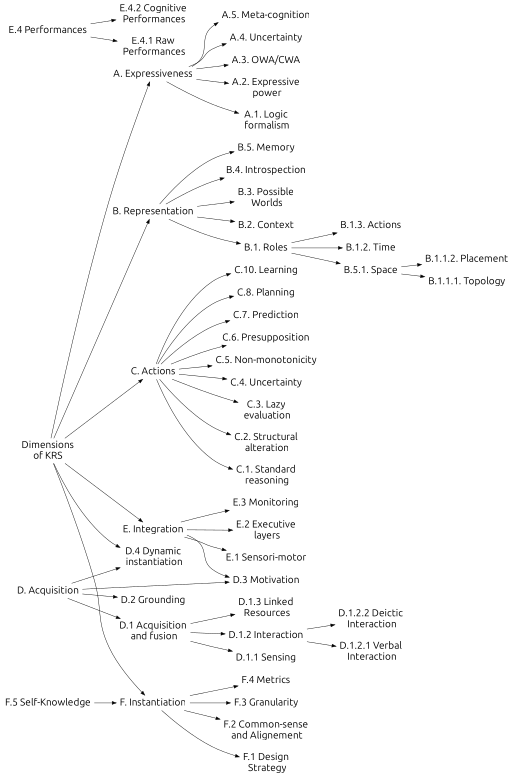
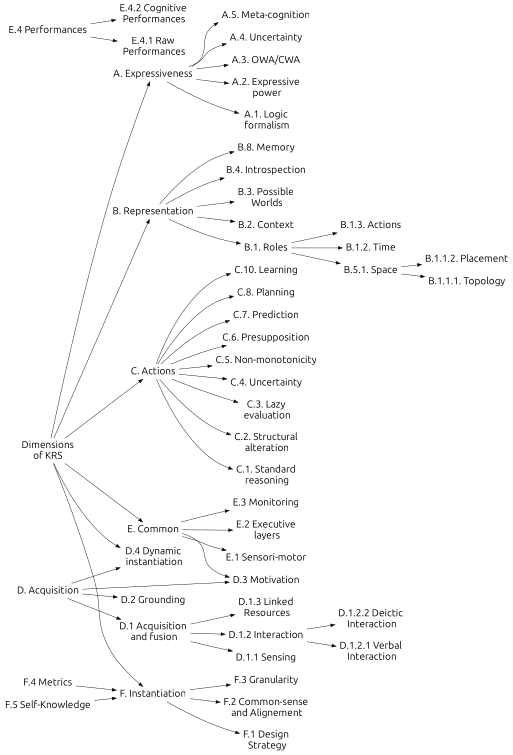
node "B.5. Memory": label "B.5. Memory" -> "B.8. Memory"
node "E. Integration": label "E. Integration" -> "E. Common"
edge "F. Instantiation" -> "F.4 Metrics": reversed
